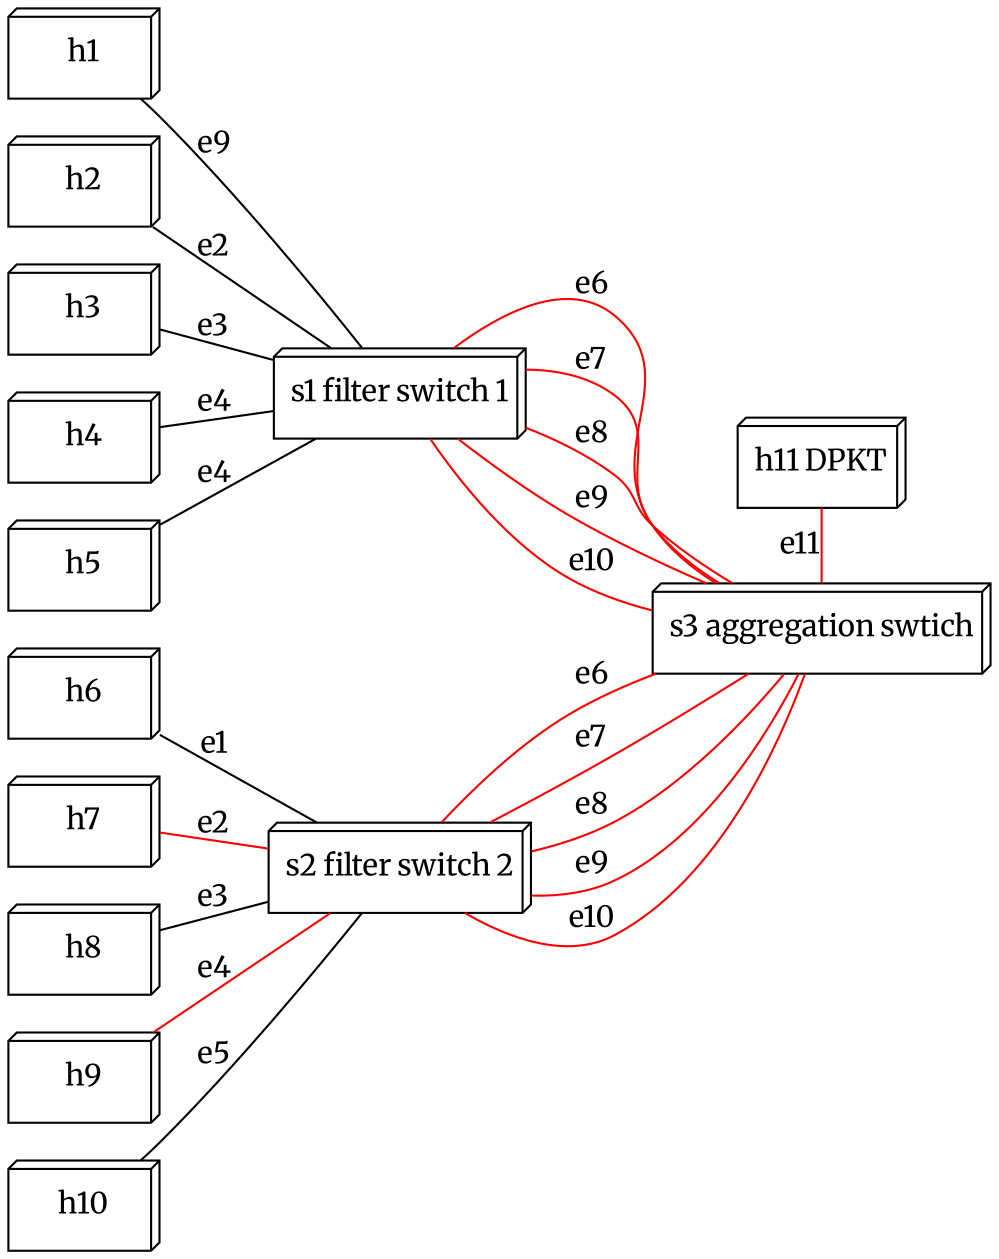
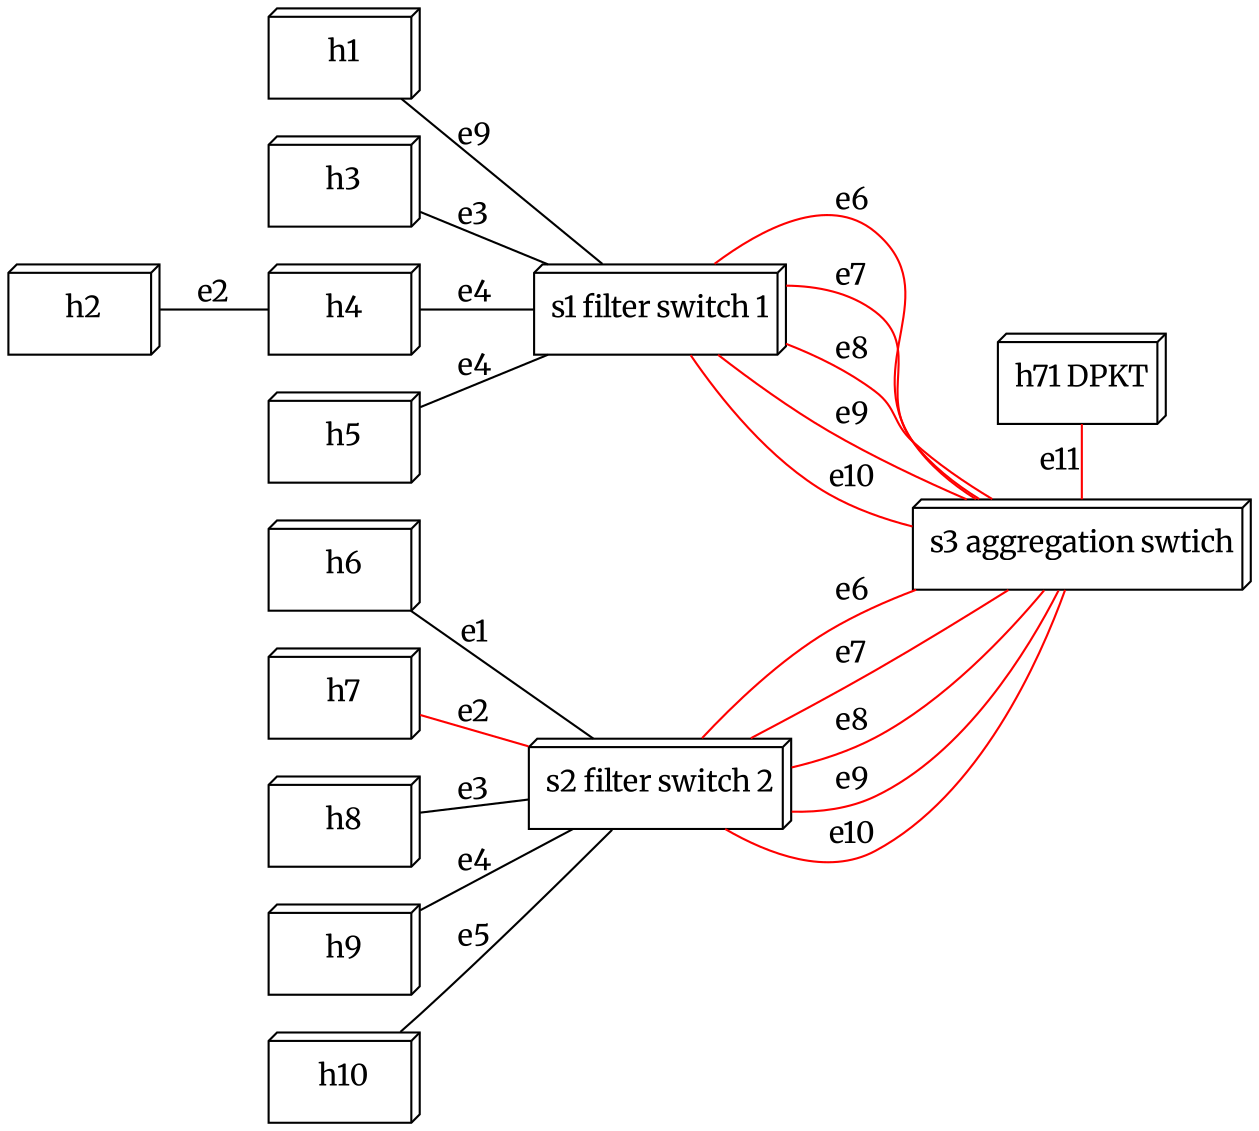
edge "h2" -- "s1 filter switch 1": now "h2" -- "h4"
node "h11 DPKT": label "h11 DPKT" -> "h71 DPKT"
edge "s2 filter switch 2" -- "h9": color red -> black
